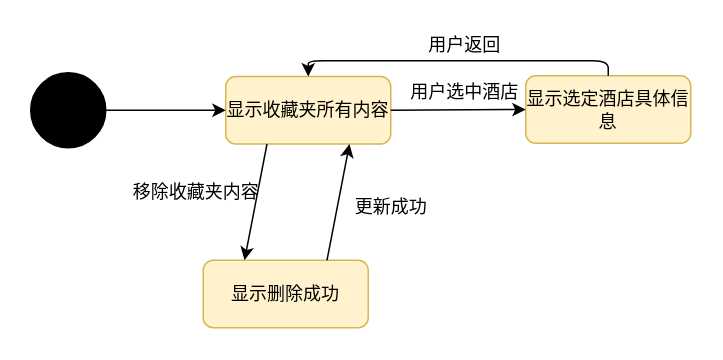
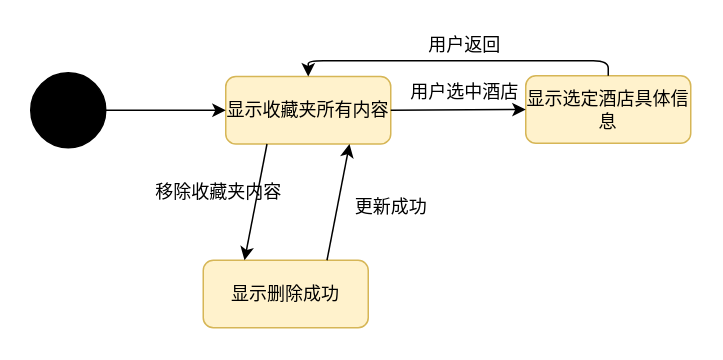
node "移除收藏夹内容": moved (196, 193) -> (218, 193)
